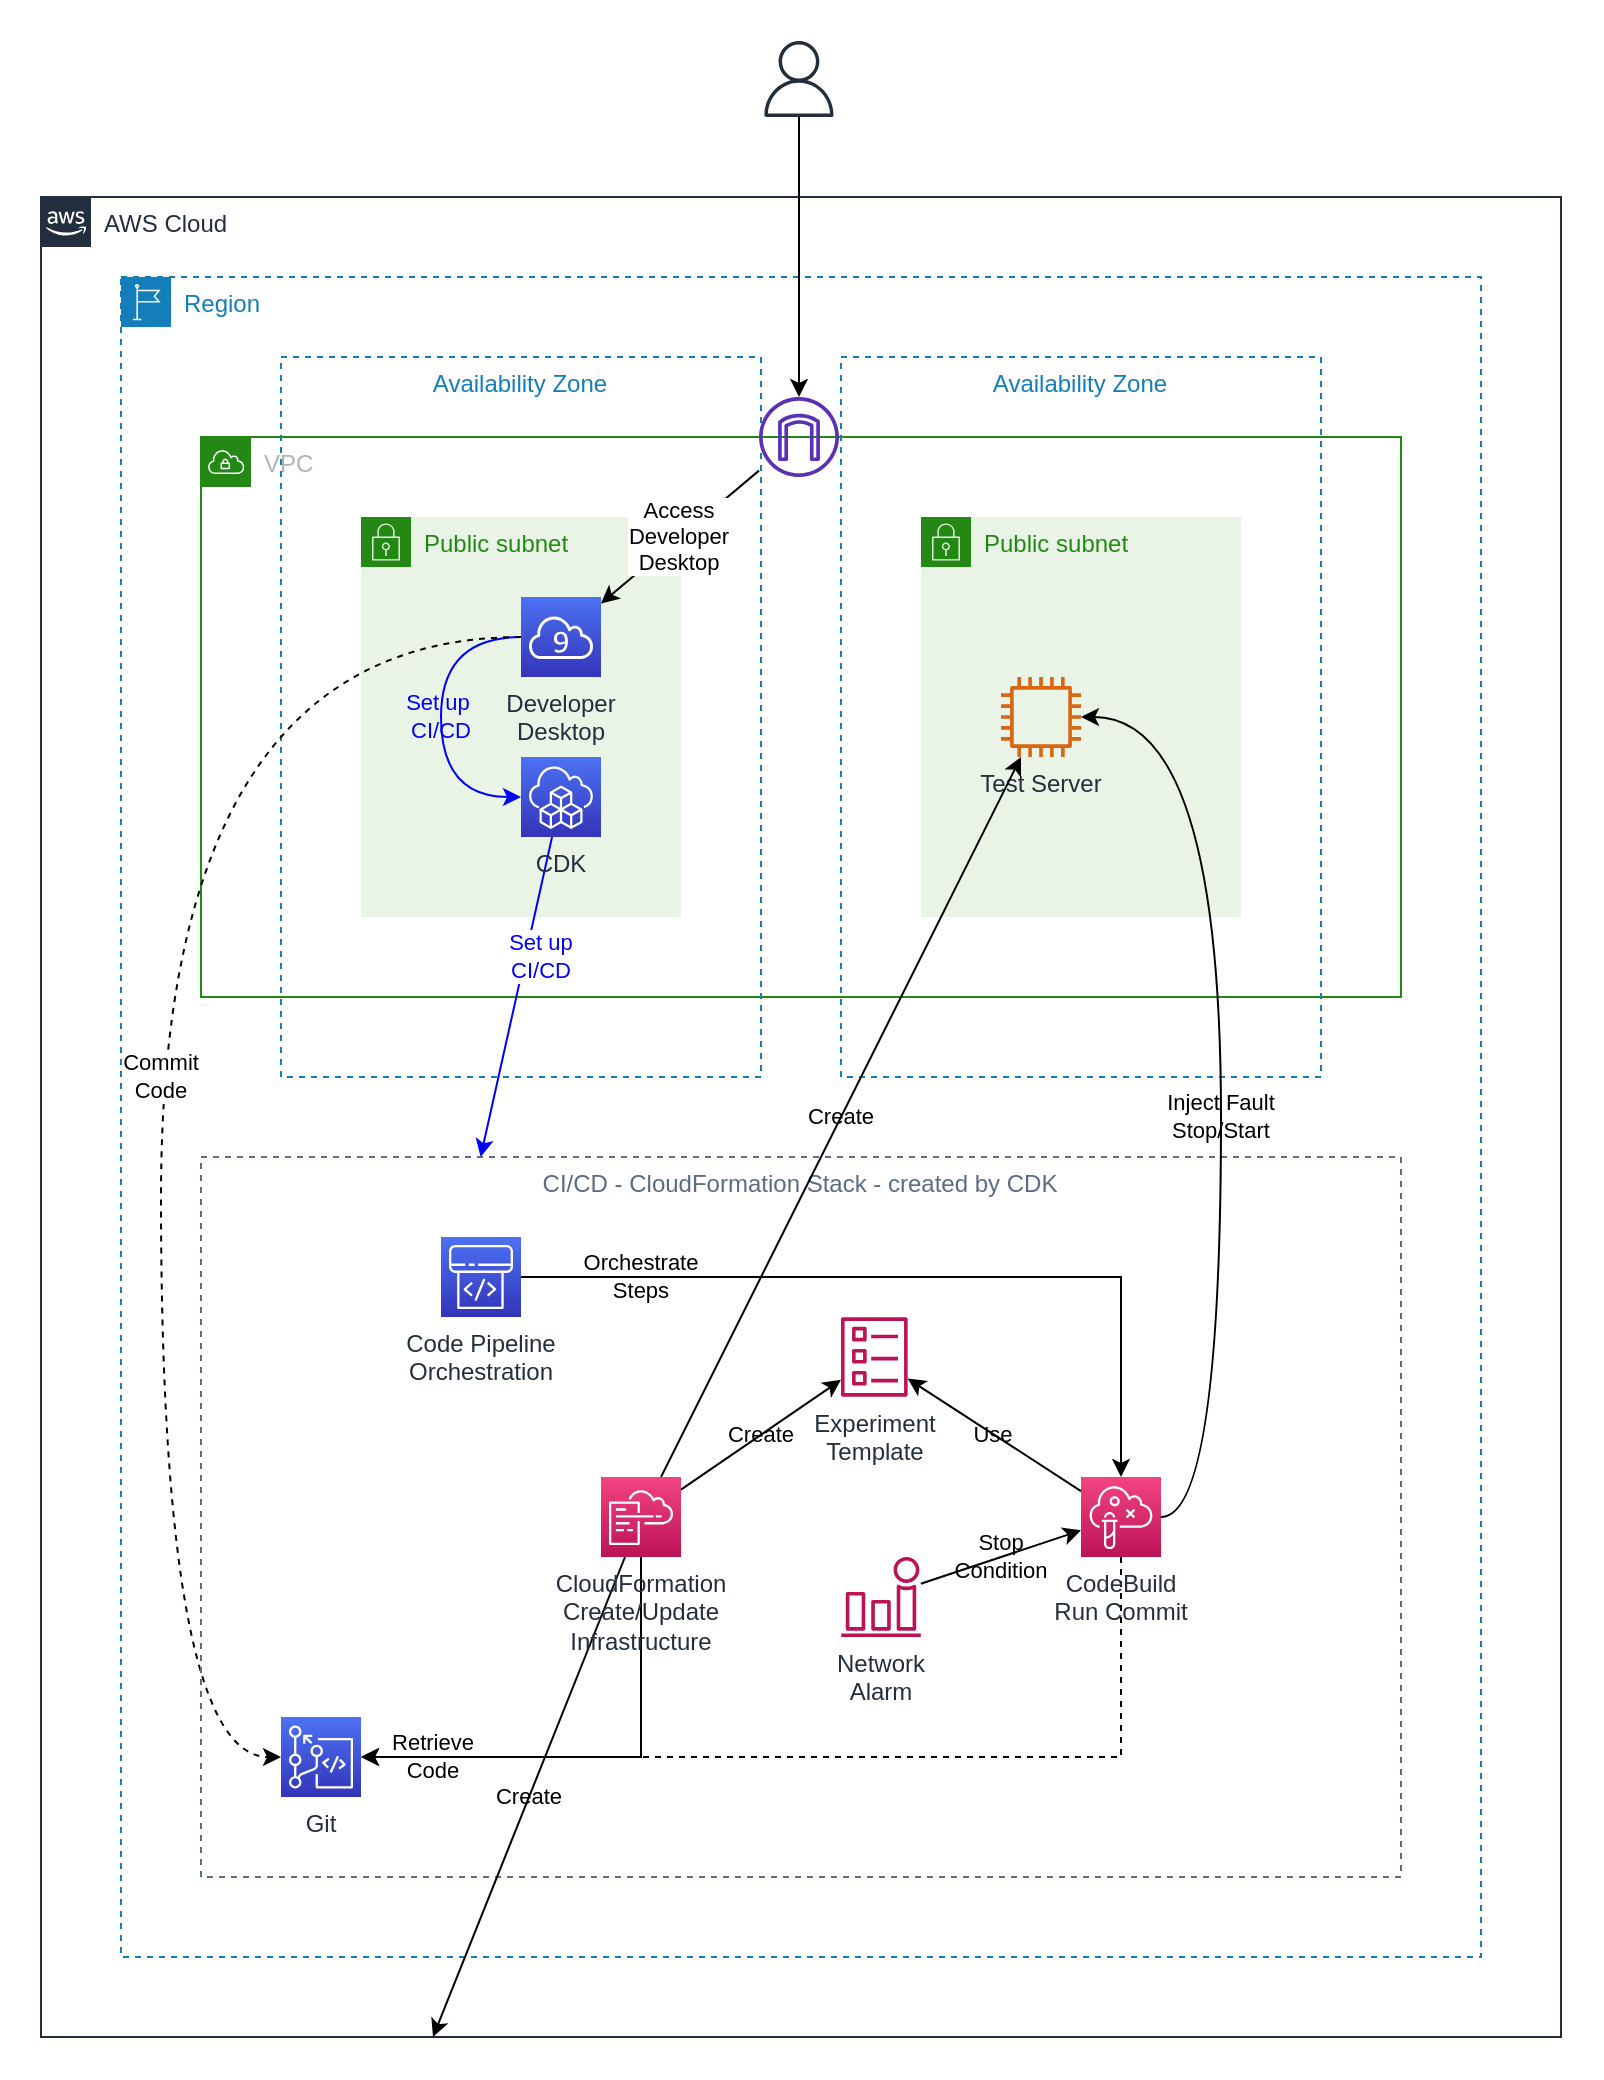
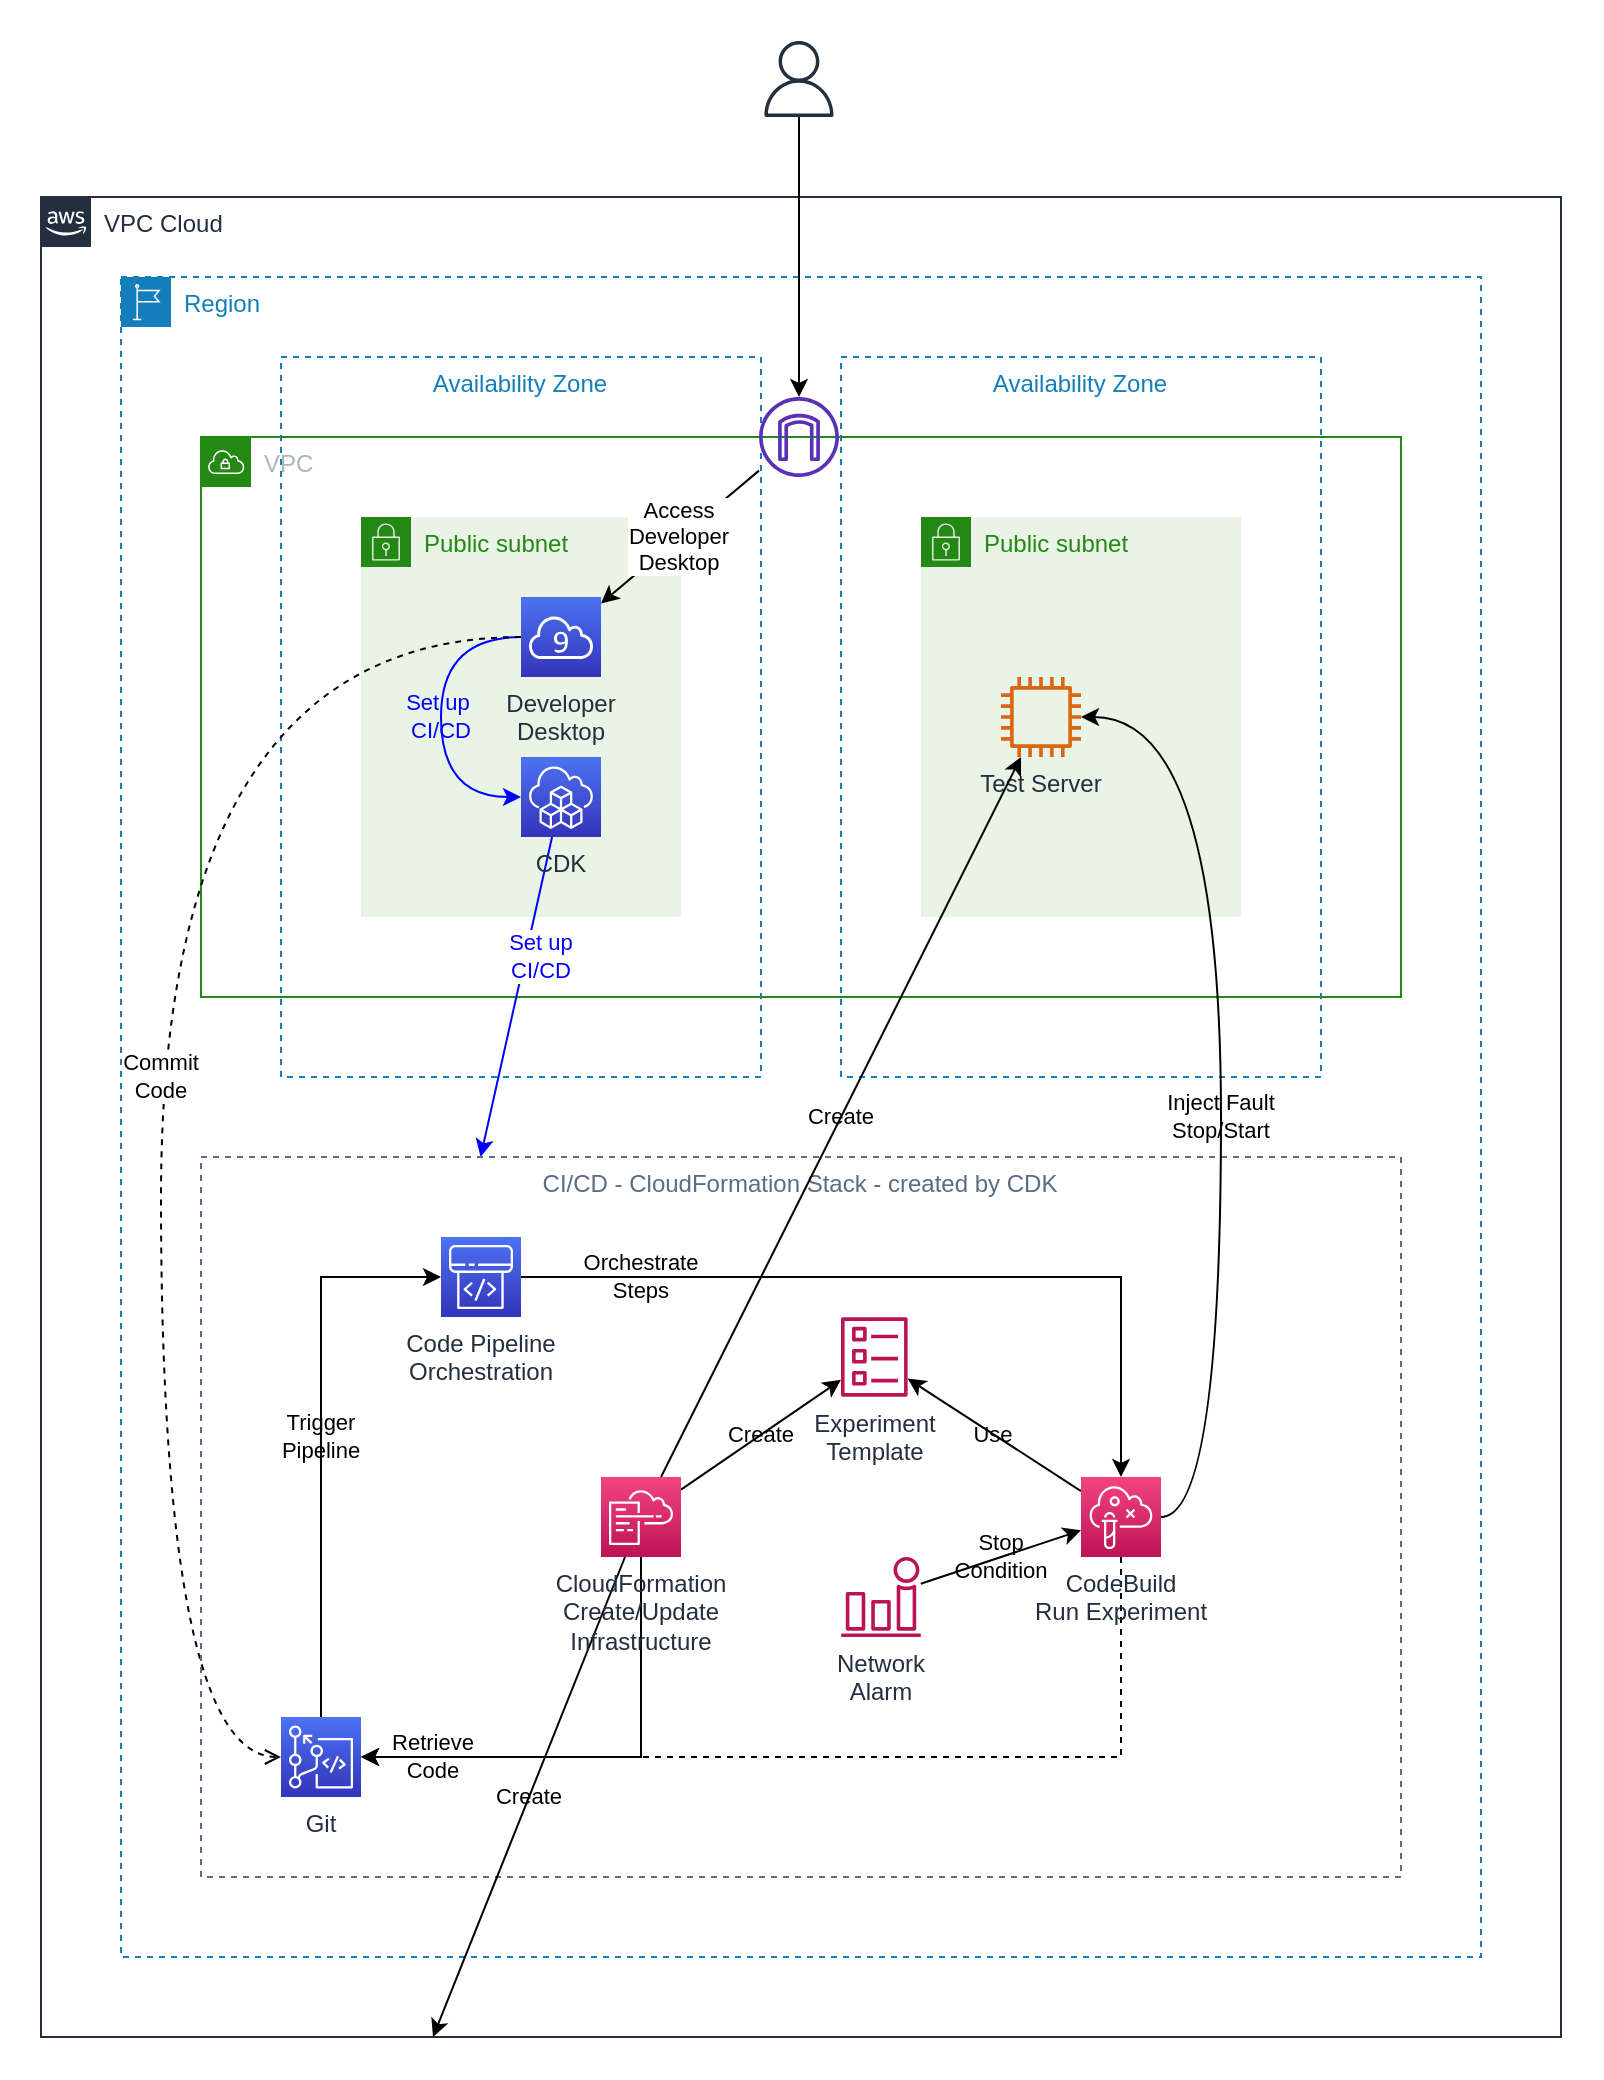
node "AWS Cloud": label "AWS Cloud" -> "VPC Cloud"
edge "Git" -> "Code Pipeline Orchestration": added, label "Trigger Pipeline"
node "CodeBuild Run Commit": label "CodeBuild Run Commit" -> "CodeBuild Run Experiment"
edge "Developer Desktop" -> "Git": arrowhead classic -> open
